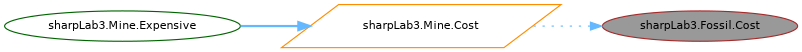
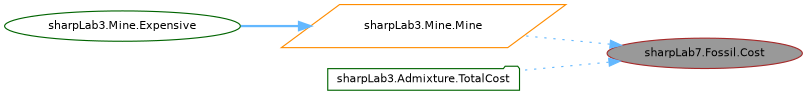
node "sharpLab3.Mine.Cost": label "sharpLab3.Mine.Cost" -> "sharpLab3.Mine.Mine"
node "sharpLab3.Fossil.Cost": label "sharpLab3.Fossil.Cost" -> "sharpLab7.Fossil.Cost"
node "sharpLab3.Admixture.TotalCost": added
